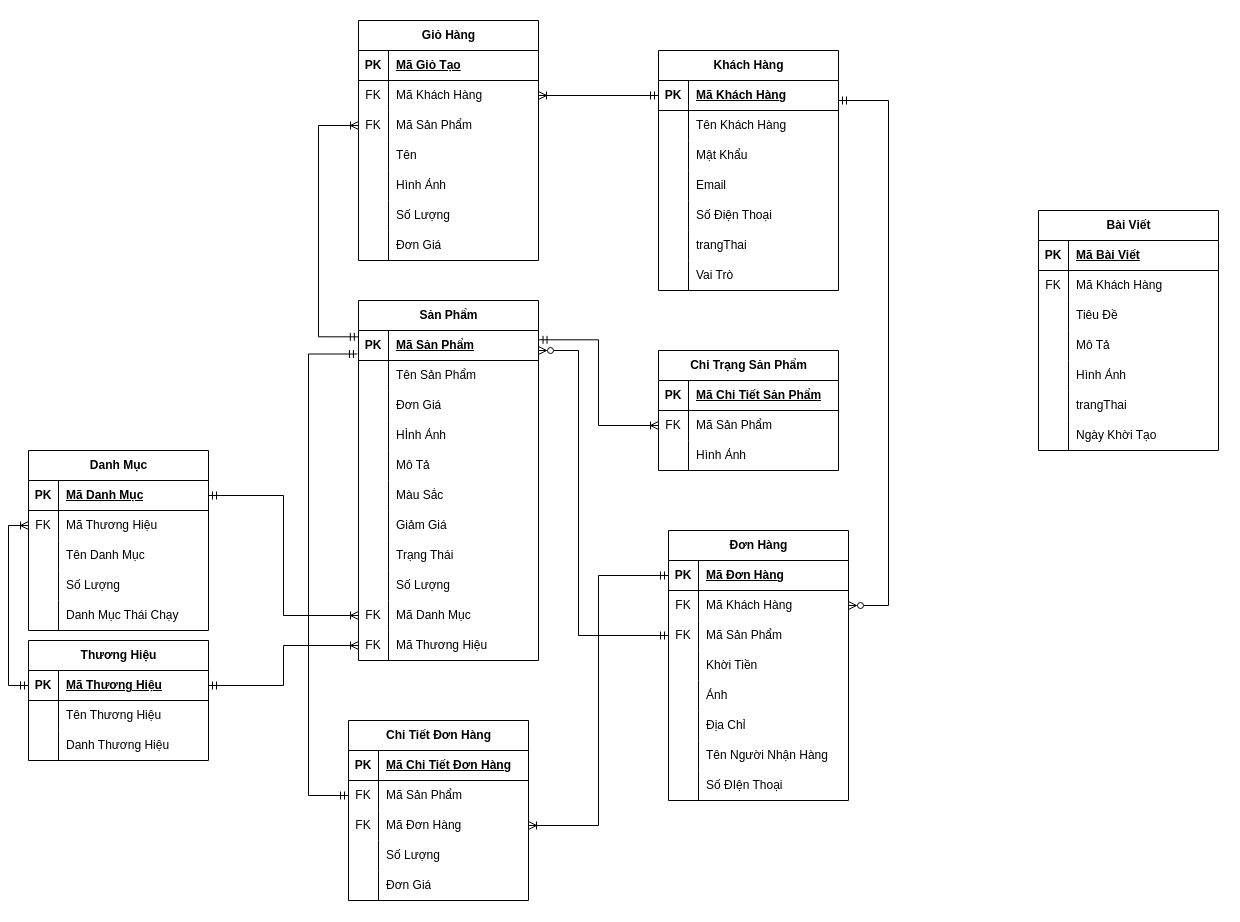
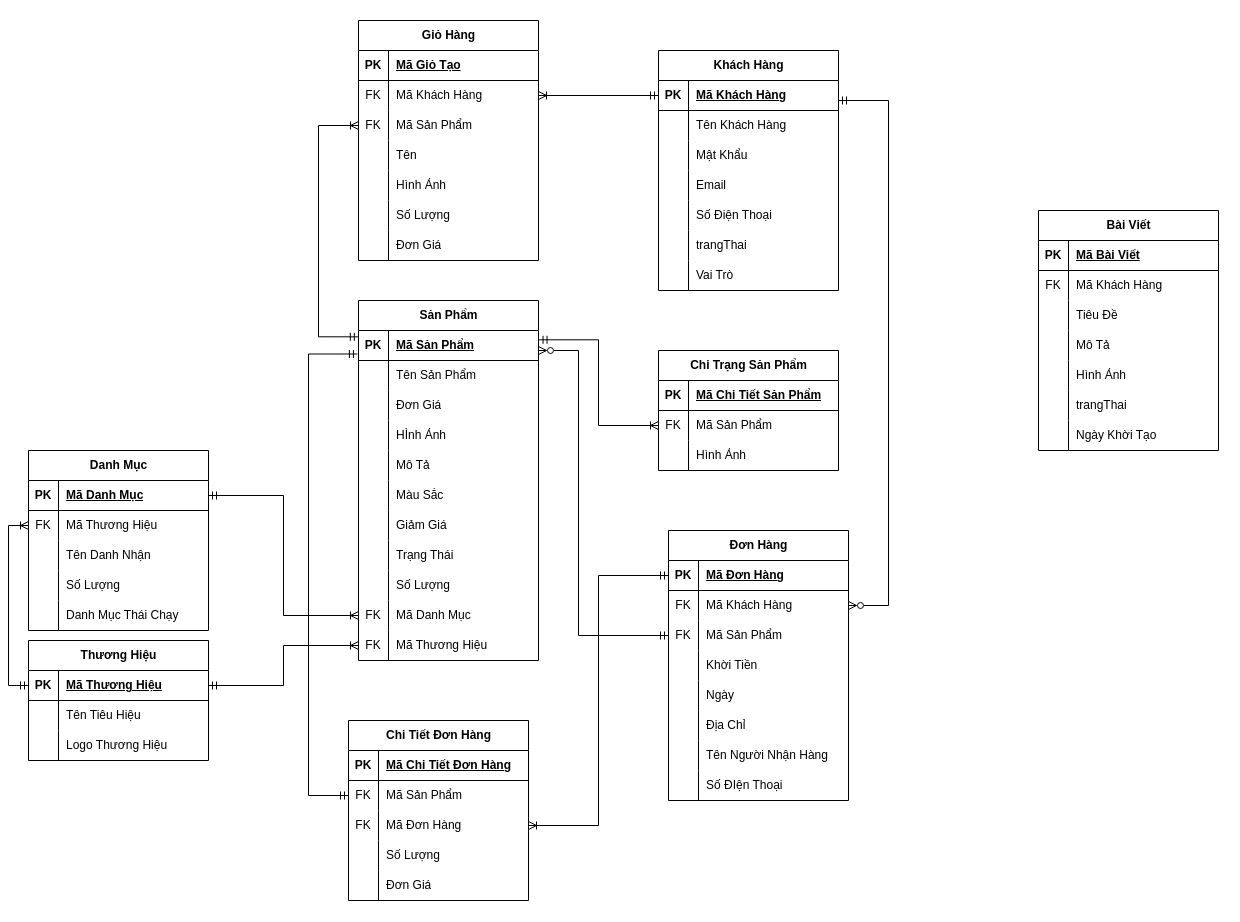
node "Tên Danh Mục": label "Tên Danh Mục" -> "Tên Danh Nhận"
node "Ảnh": label "Ảnh" -> "Ngày"
node "Tên Thương Hiệu": label "Tên Thương Hiệu" -> "Tên Tiêu Hiệu"
node "Danh Thương Hiệu": label "Danh Thương Hiệu" -> "Logo Thương Hiệu"
